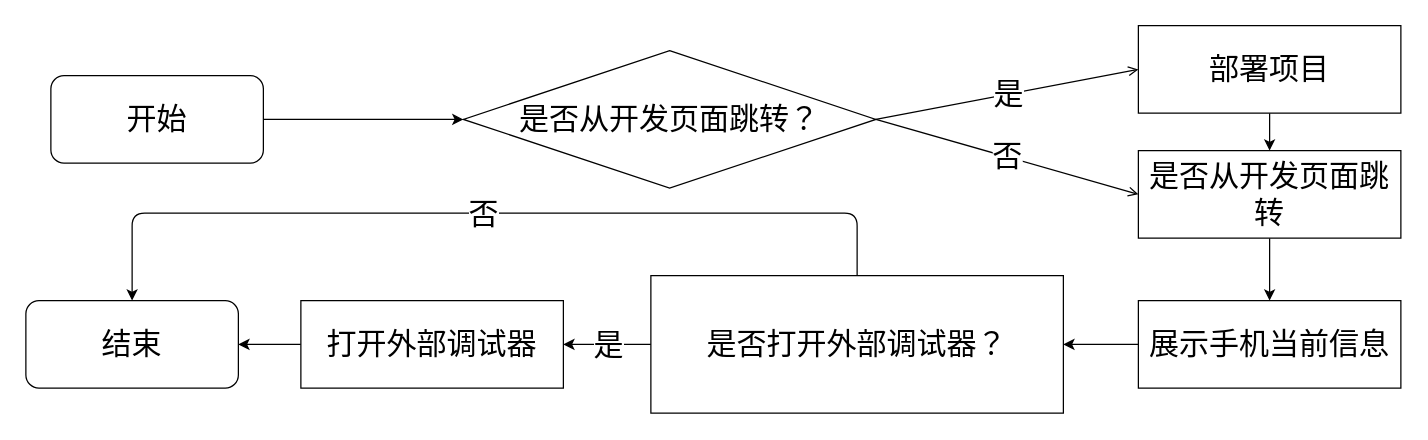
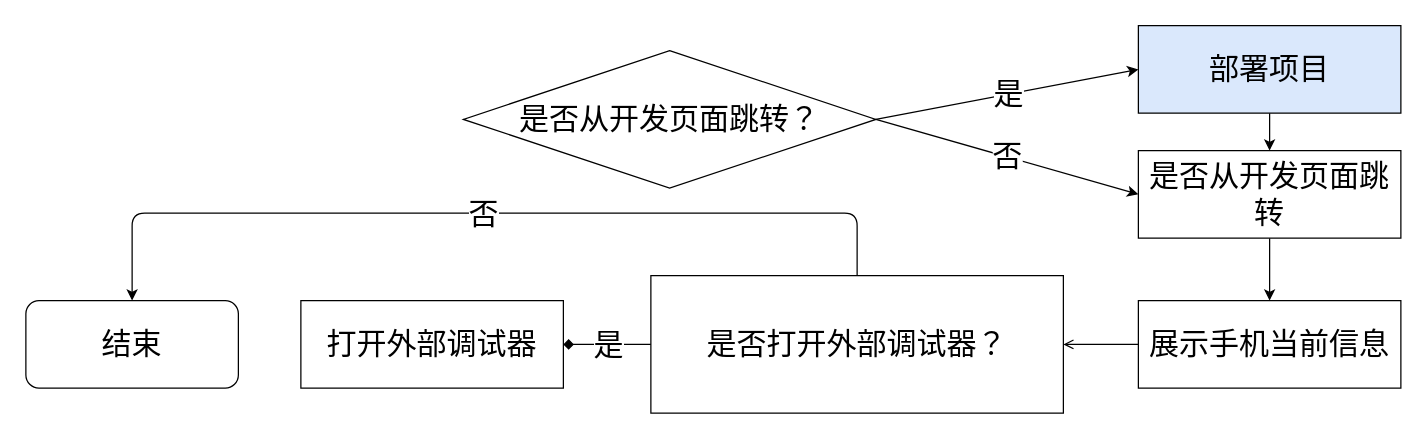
node "部署项目": fillcolor #ffffff -> #dae8fc
edge "是否从开发页面跳转？" -> "部署项目": arrowhead open -> classic
node "开始": removed
edge "开始" -> "是否从开发页面跳转？": removed
edge "是否从开发页面跳转？" -> "是否从开发页面跳转": arrowhead open -> classic
edge "打开外部调试器" -> "结束": removed
edge "是否打开外部调试器？" -> "打开外部调试器": arrowhead classic -> diamond
edge "展示手机当前信息" -> "是否打开外部调试器？": arrowhead classic -> open
